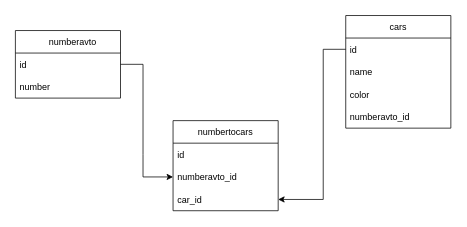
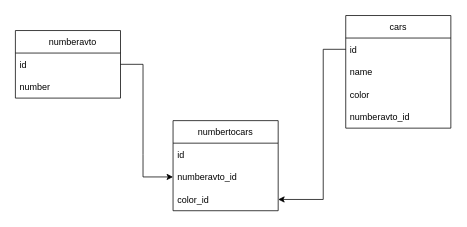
node "car_id": label "car_id" -> "color_id"
